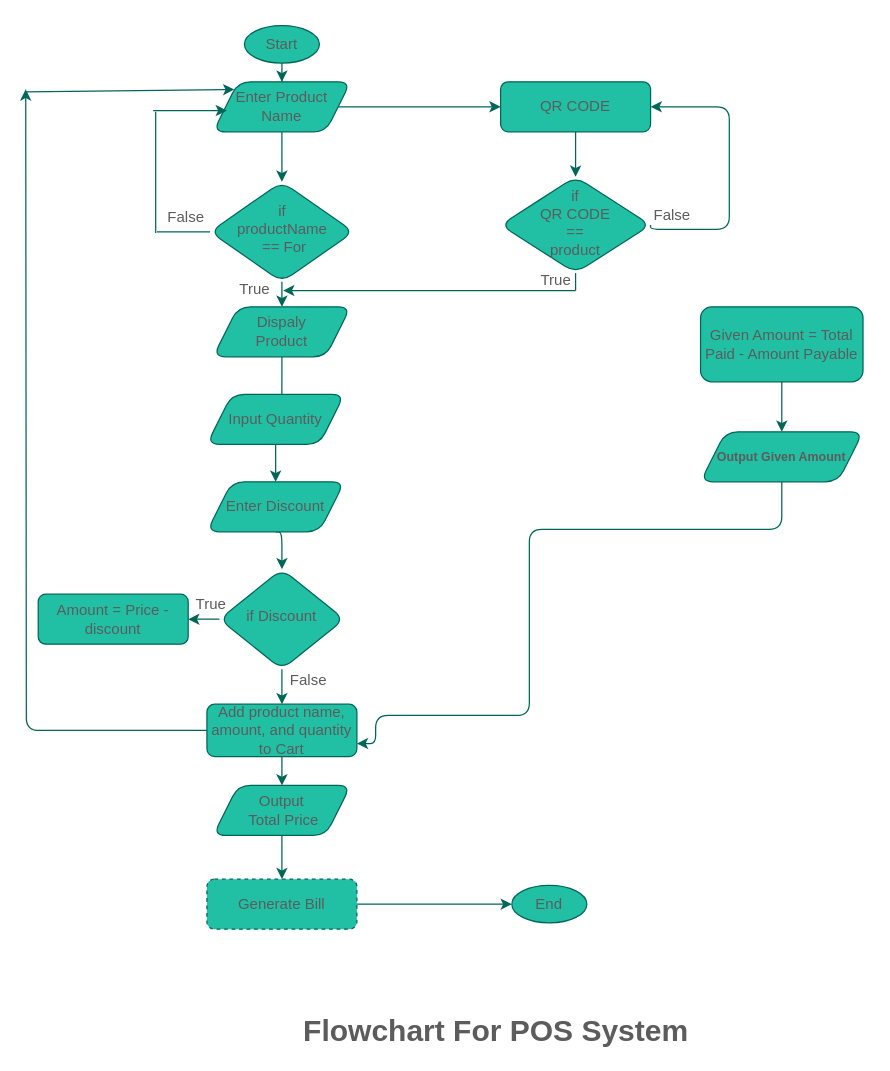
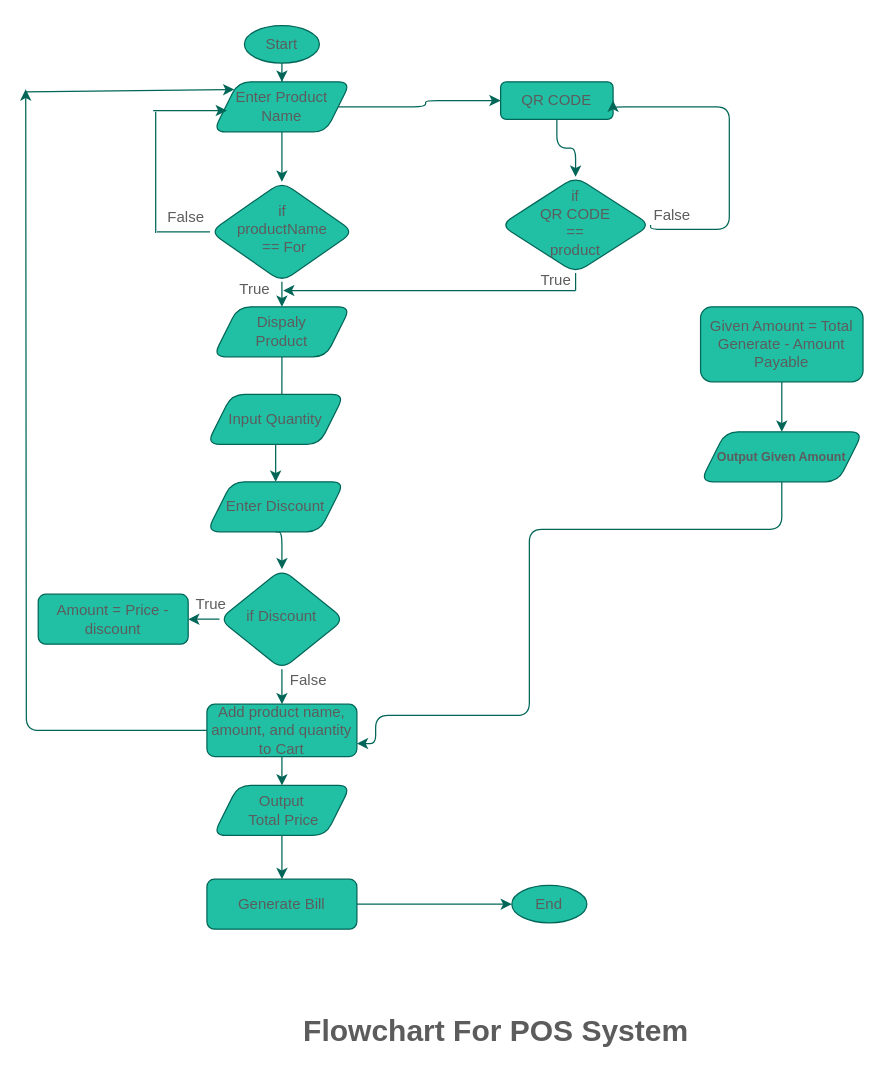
node "QR CODE": size 150x50 -> 113x38
node "Given Amount = Total Paid - Amount Payable": label "Given Amount = Total Paid - Amount Payable" -> "Given Amount = Total Generate - Amount Payable"
node "Generate Bill": style dashed -> solid
